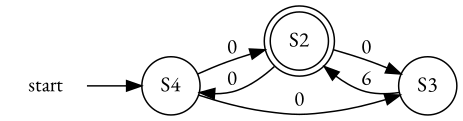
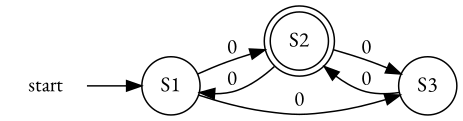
edge "S3" -> "S2": label "6" -> "0"
node "S4": label "S4" -> "S1"
